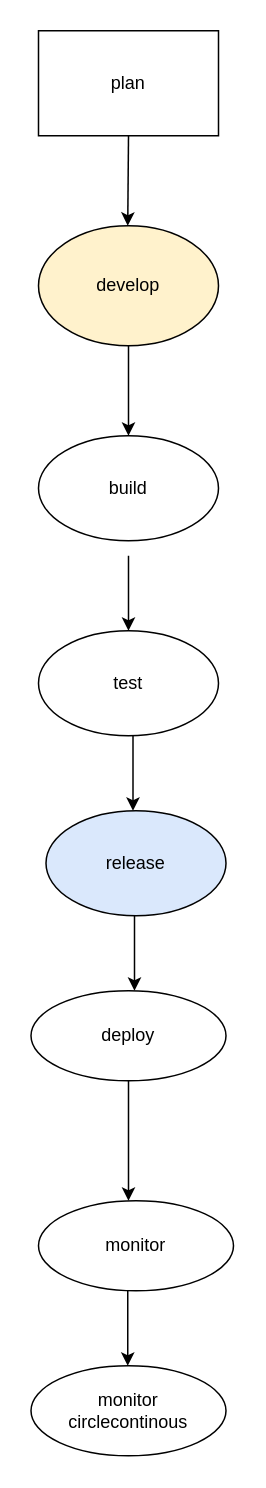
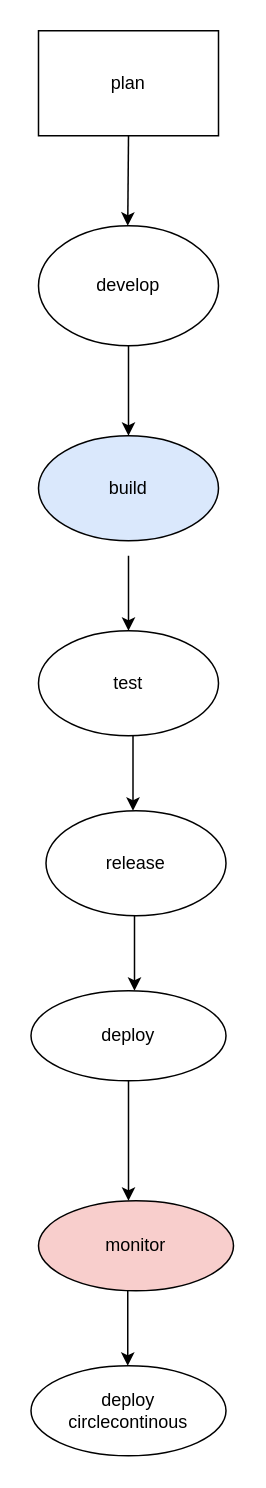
node "develop": fillcolor #fff2cc -> #ffffff
node "build": fillcolor #ffffff -> #dae8fc
node "release": fillcolor #dae8fc -> #ffffff
node "monitor": fillcolor #ffffff -> #f8cecc
node "monitor circlecontinous": label "monitor circlecontinous" -> "deploy circlecontinous"
